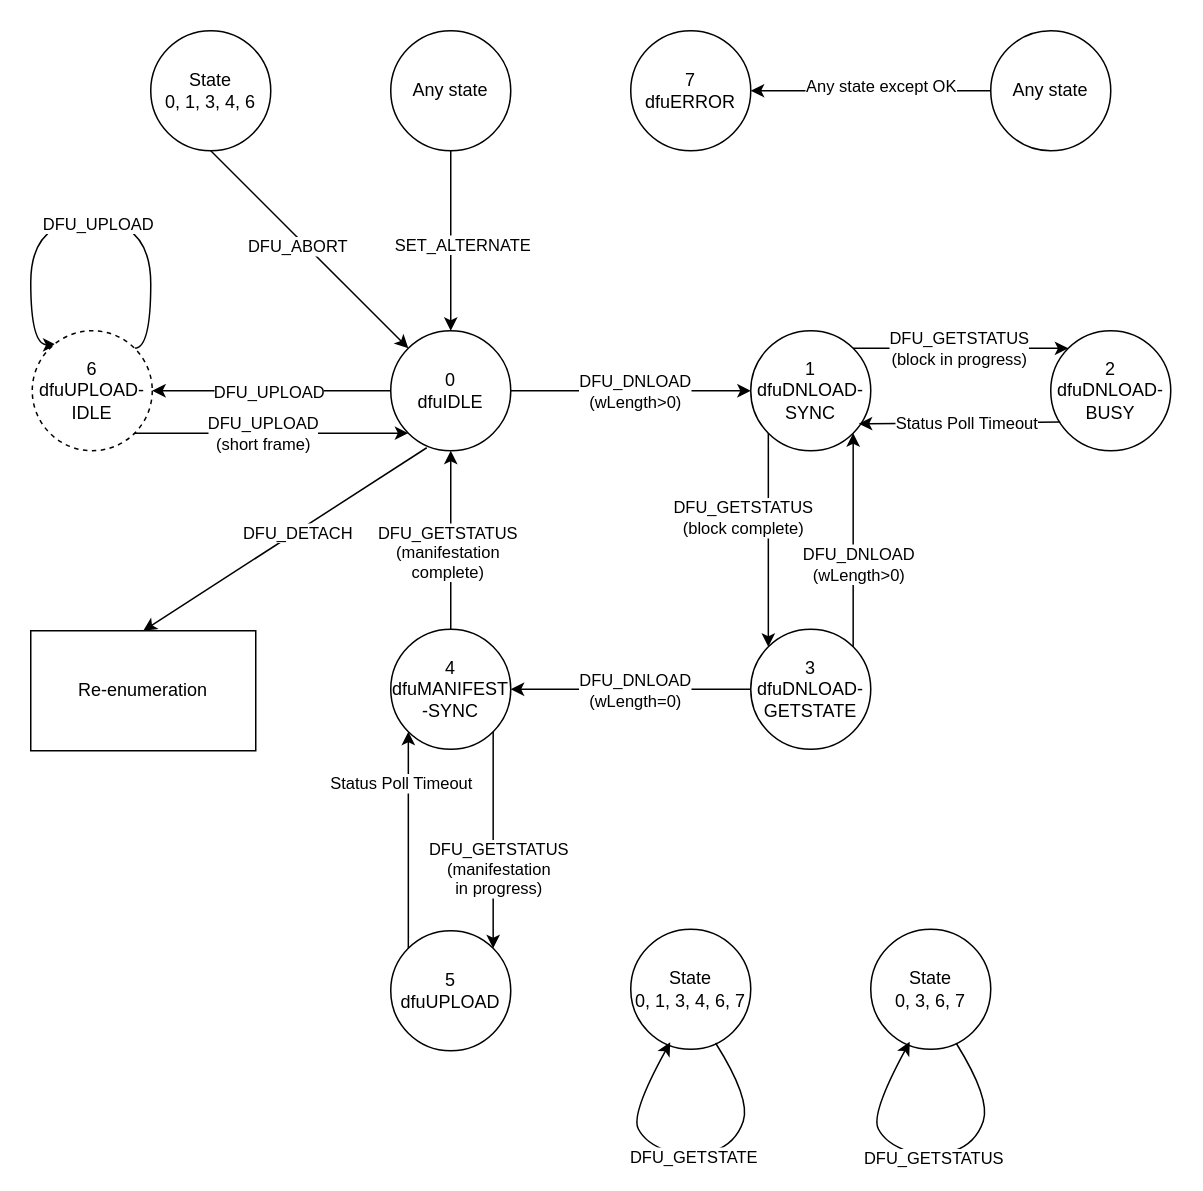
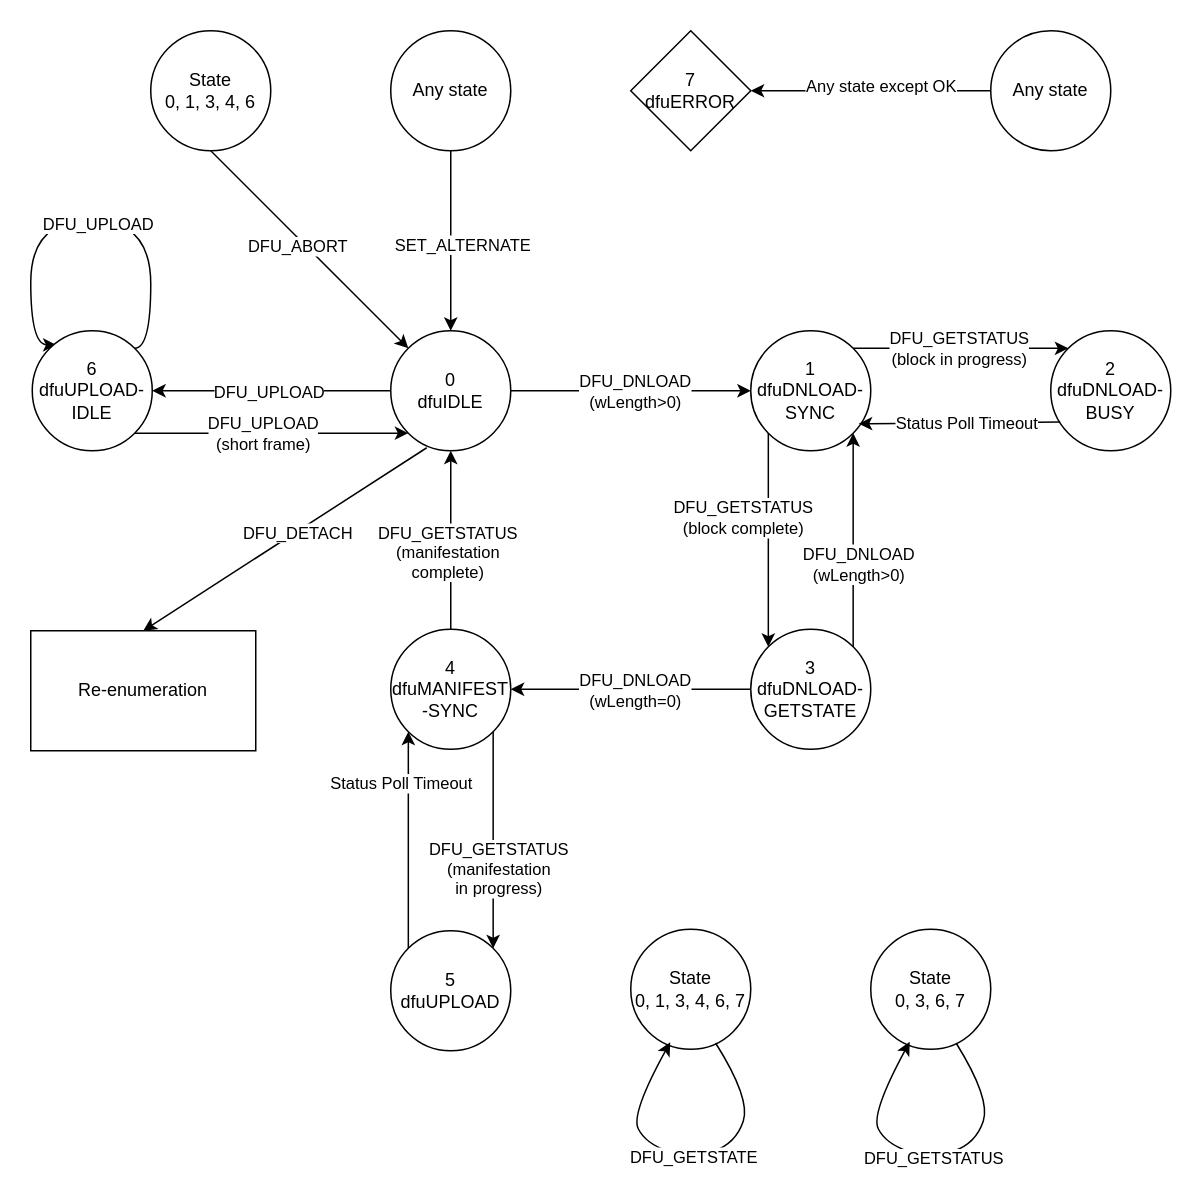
node "7 dfuERROR": shape ellipse -> diamond
node "6 dfuUPLOAD-IDLE": style dashed -> solid
